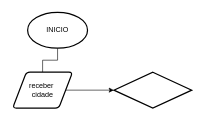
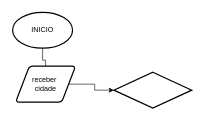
node "INICIO": moved (57, 30) -> (42, 30)
node "receber cidade": moved (42, 90) -> (45, 84)
